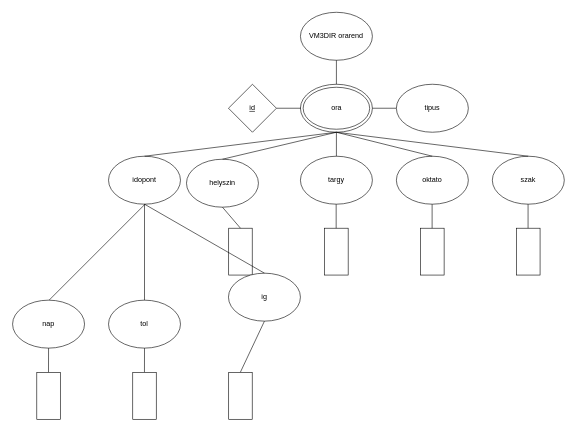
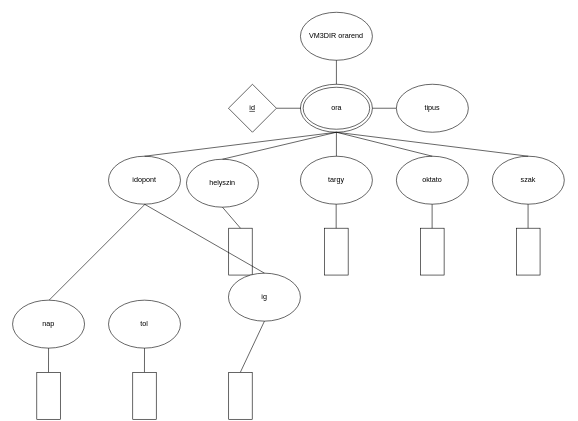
edge "idopont" -- "tol": removed
